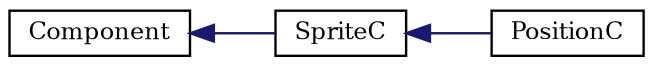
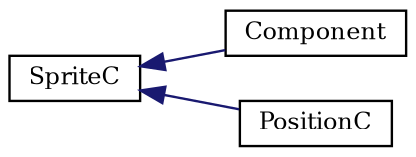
edge "SpriteC" -> "Component": reversed
